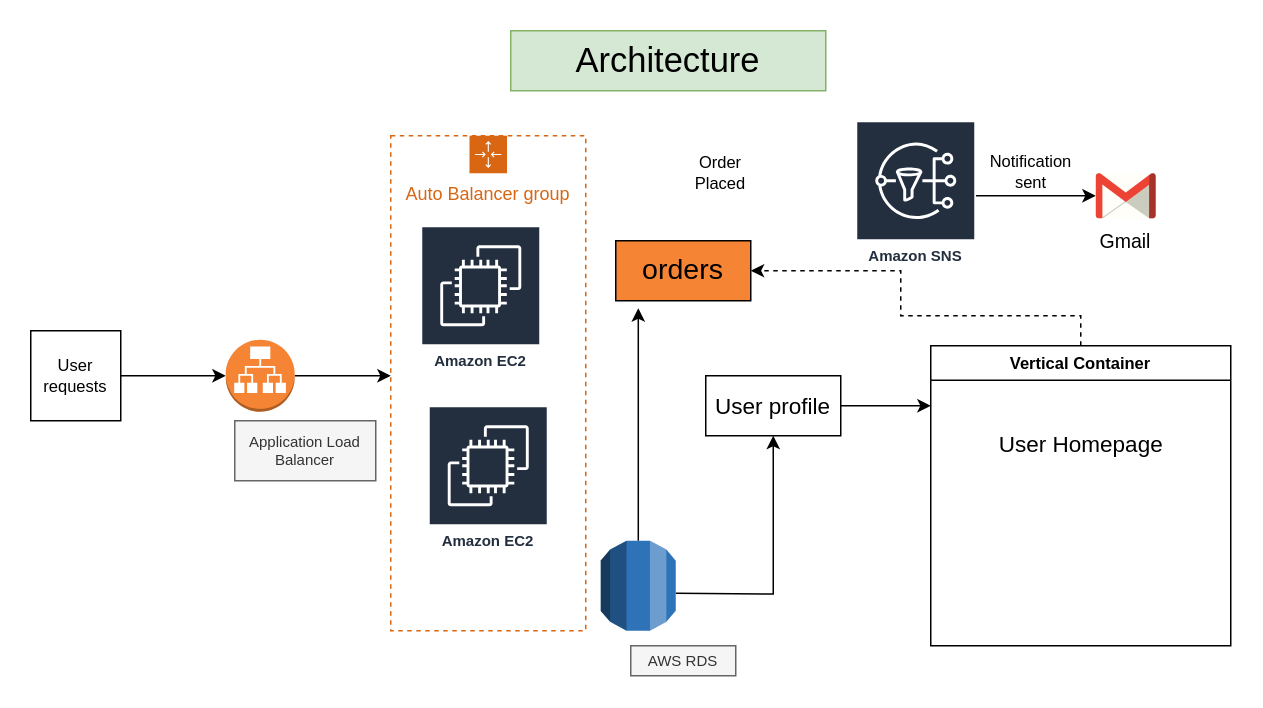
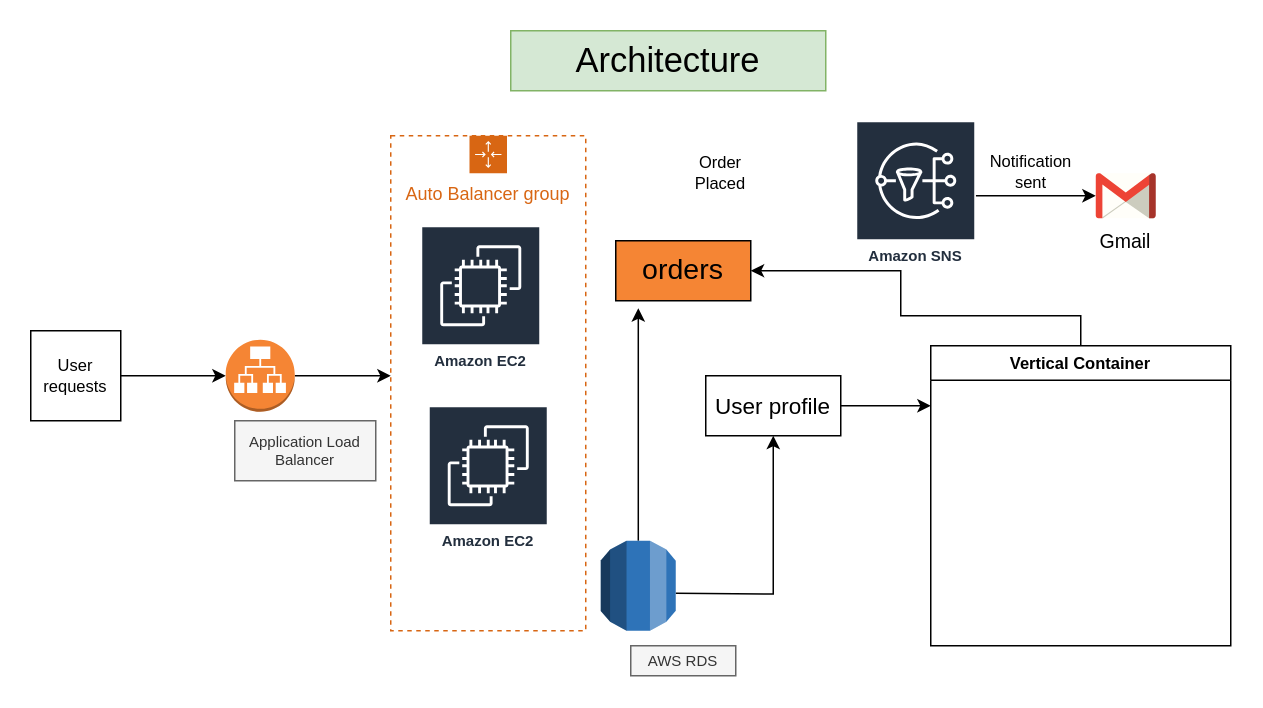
edge "Vertical Container" -> "orders": style dashed -> solid
node "User Homepage": removed
